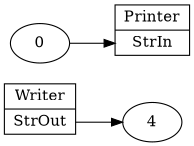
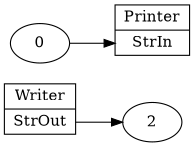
node "4": label "4" -> "2"
